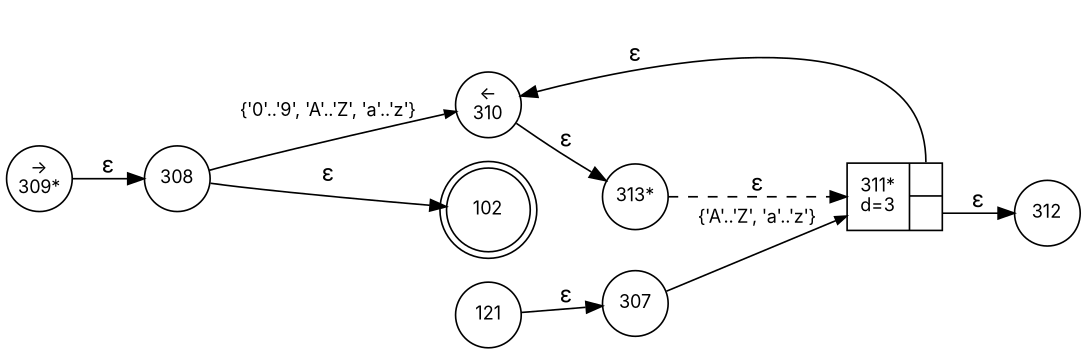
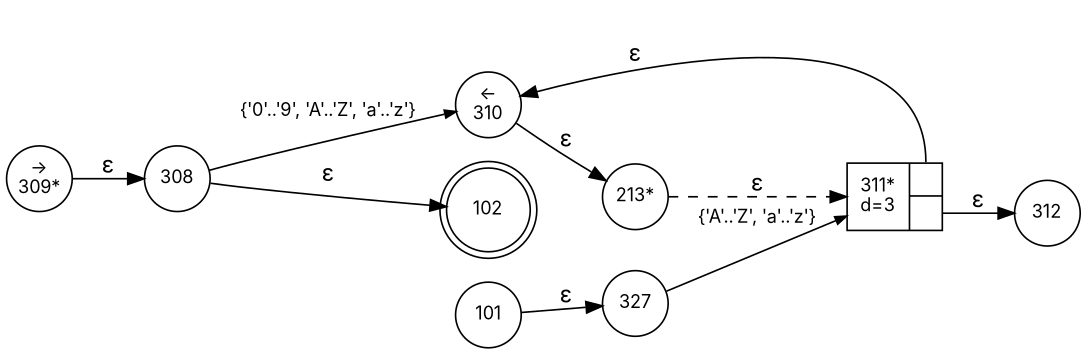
node "313*": label "313*" -> "213*"
node "307": label "307" -> "327"
node "121": label "121" -> "101"
